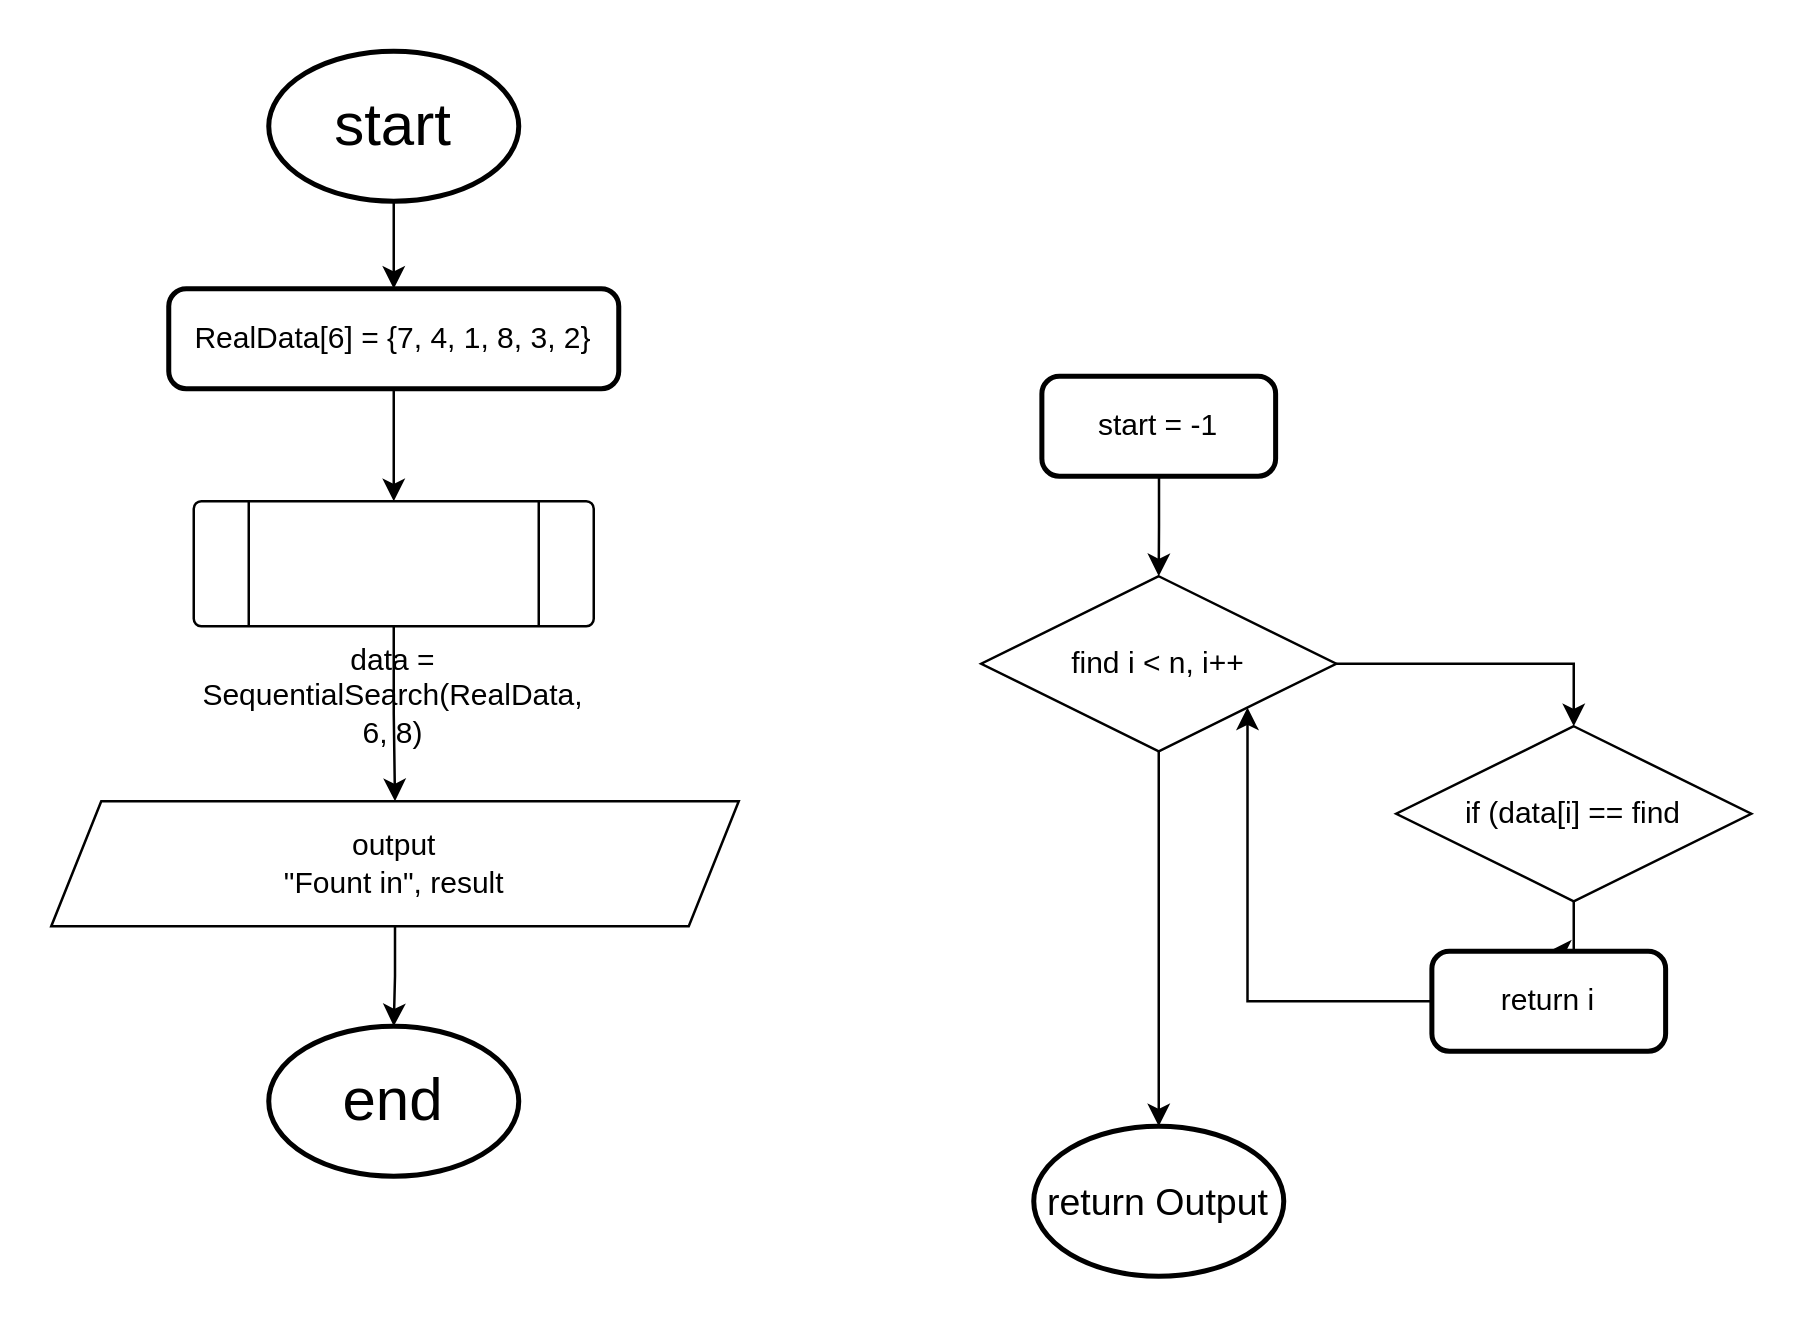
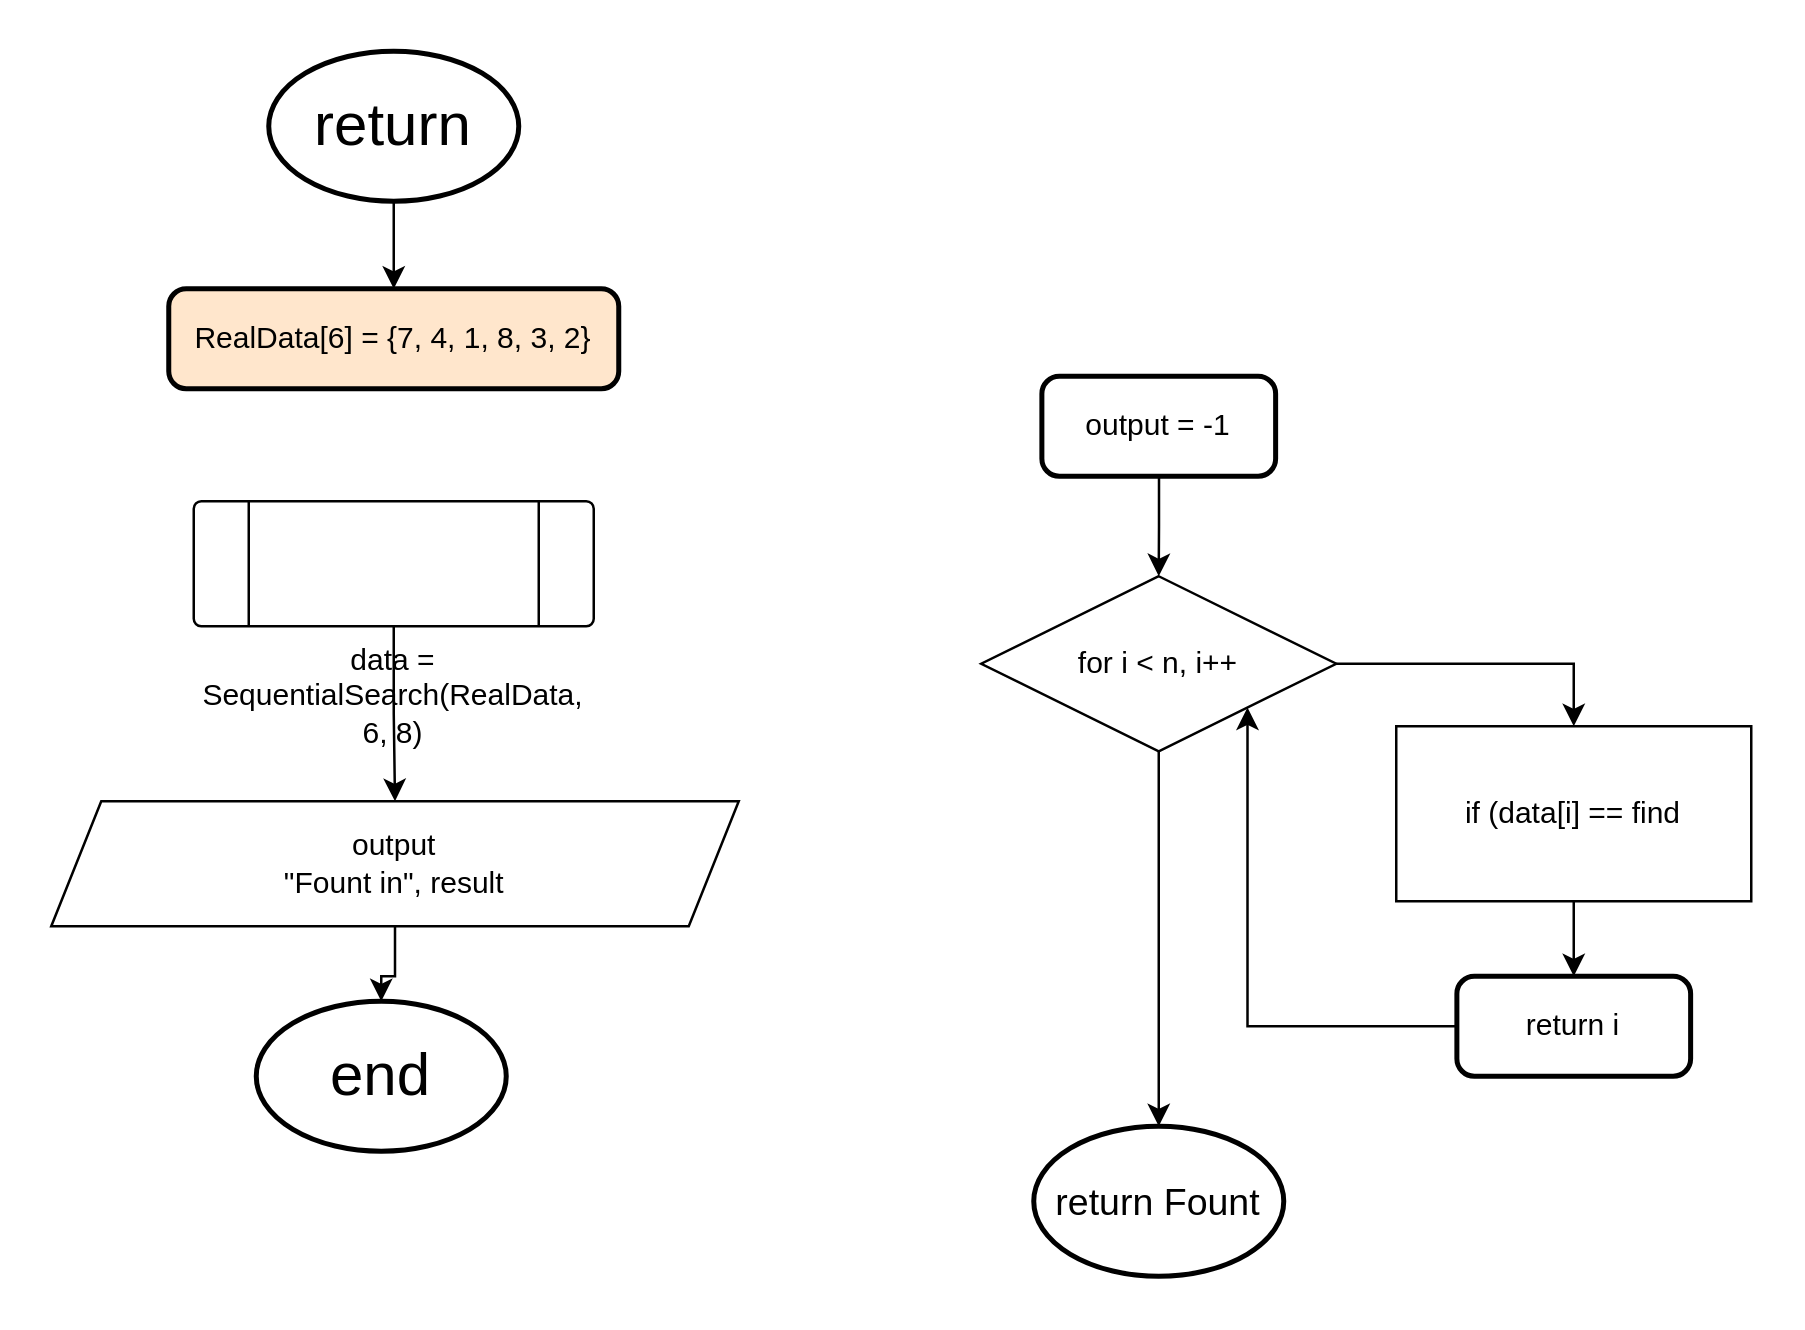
node "start": label "start" -> "return"
node "RealData[6] = {7, 4, 1, 8, 3, 2}": fillcolor #ffffff -> #ffe6cc
node "start = -1": label "start = -1" -> "output = -1"
edge "RealData[6] = {7, 4, 1, 8, 3, 2}" -> "data = SequentialSearch(RealData, 6, 8)": removed
node "find i < n, i++": label "find i < n, i++" -> "for i < n, i++"
node "if (data[i] == find": shape diamond -> rectangle
node "return i": moved (1549, 1001) -> (1574, 1026)
node "end": moved (394, 1101) -> (381, 1076)
node "return Output": label "return Output" -> "return Fount"
